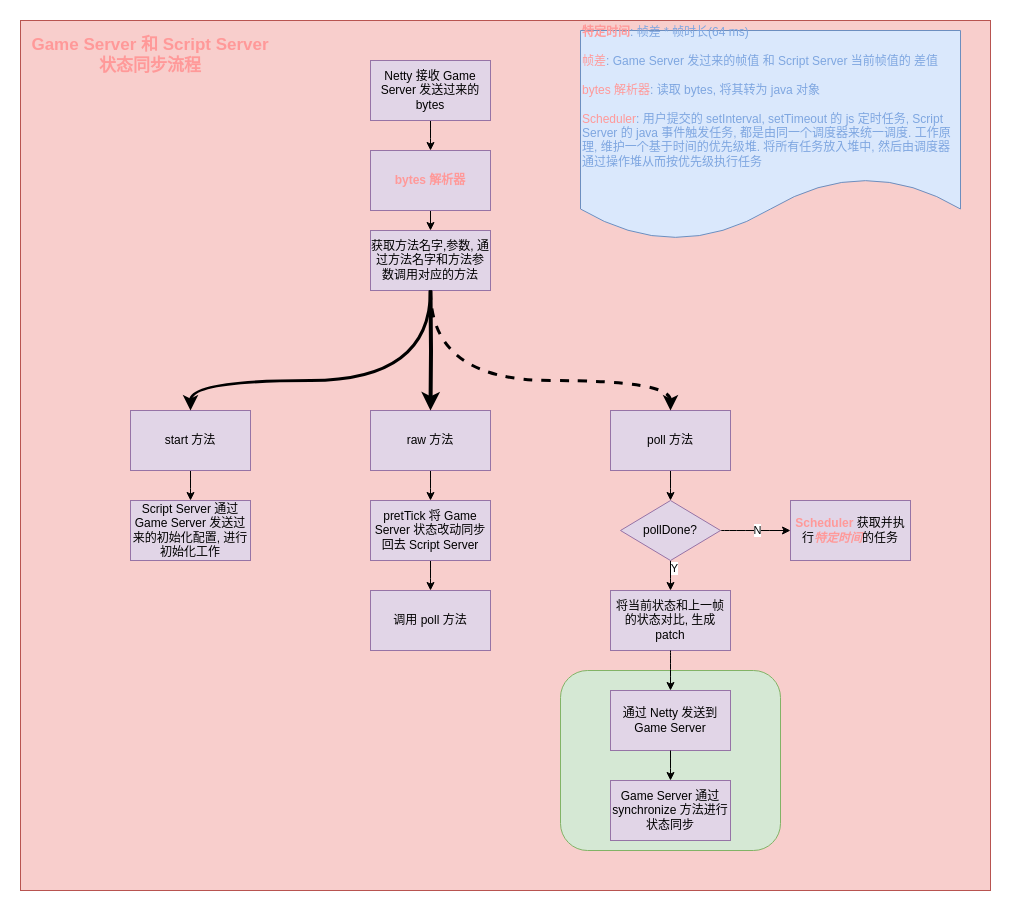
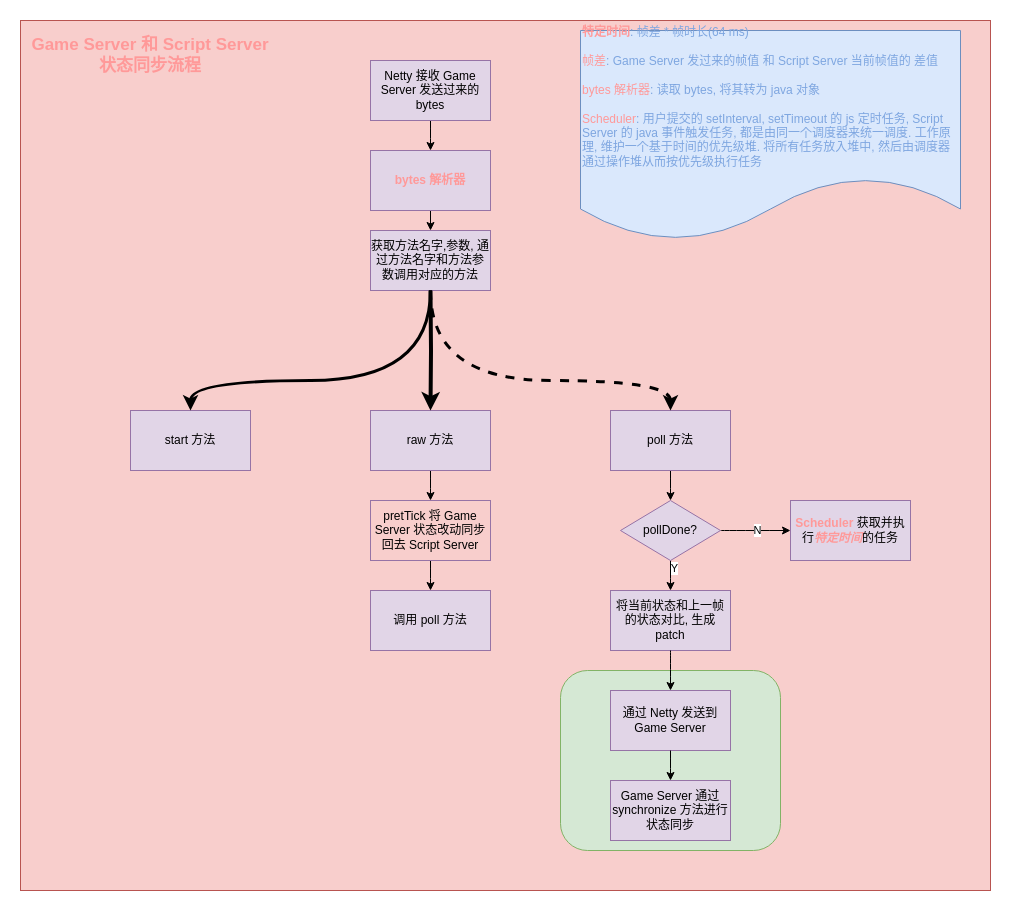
edge "start 方法" -> "Script Server 通过 Game Server 发送过来的初始化配置, 进行初始化工作": removed
node "Script Server 通过 Game Server 发送过来的初始化配置, 进行初始化工作": removed
node "pretTick 将 Game Server 状态改动同步回去 Script Server": fillcolor #e1d5e7 -> #f8cecc
